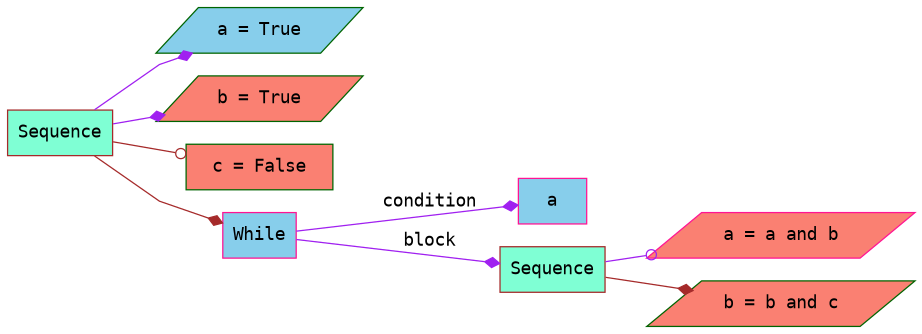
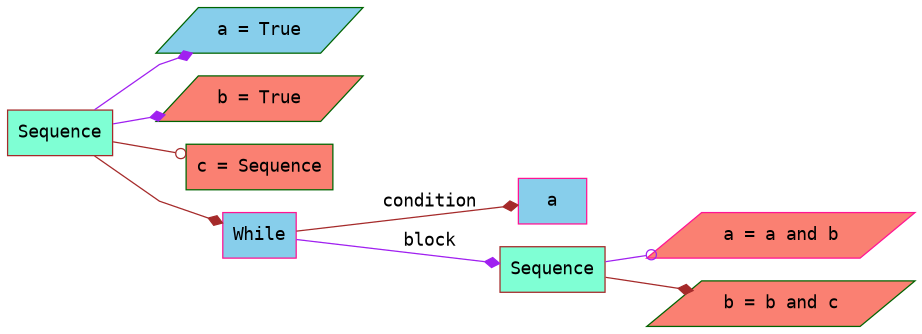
node "c = False": label "c = False" -> "c = Sequence"
edge "While" -> "a": color purple -> brown
